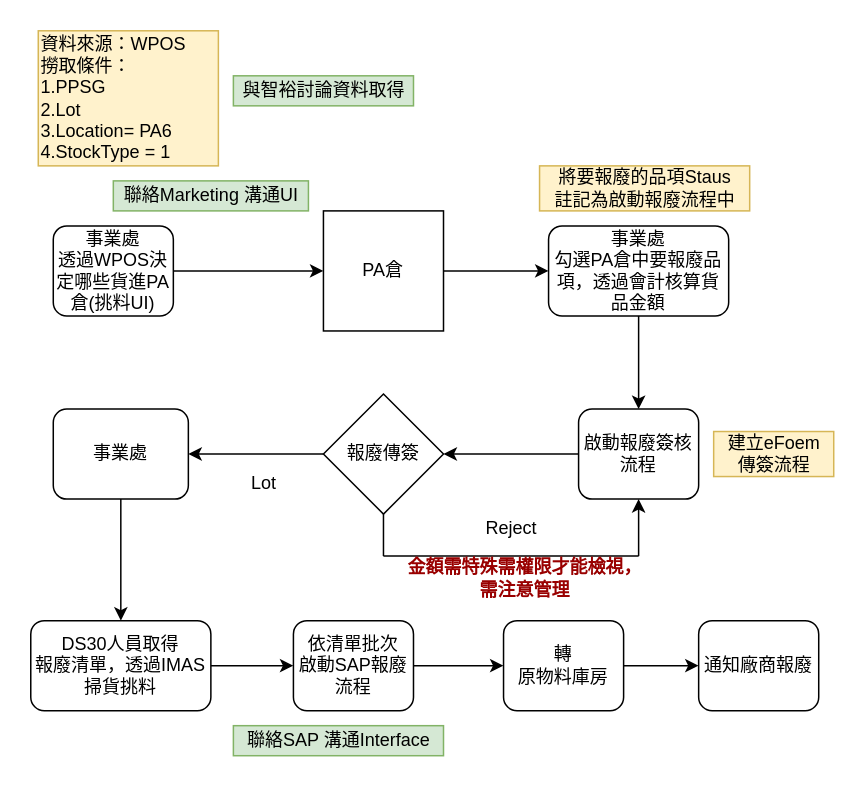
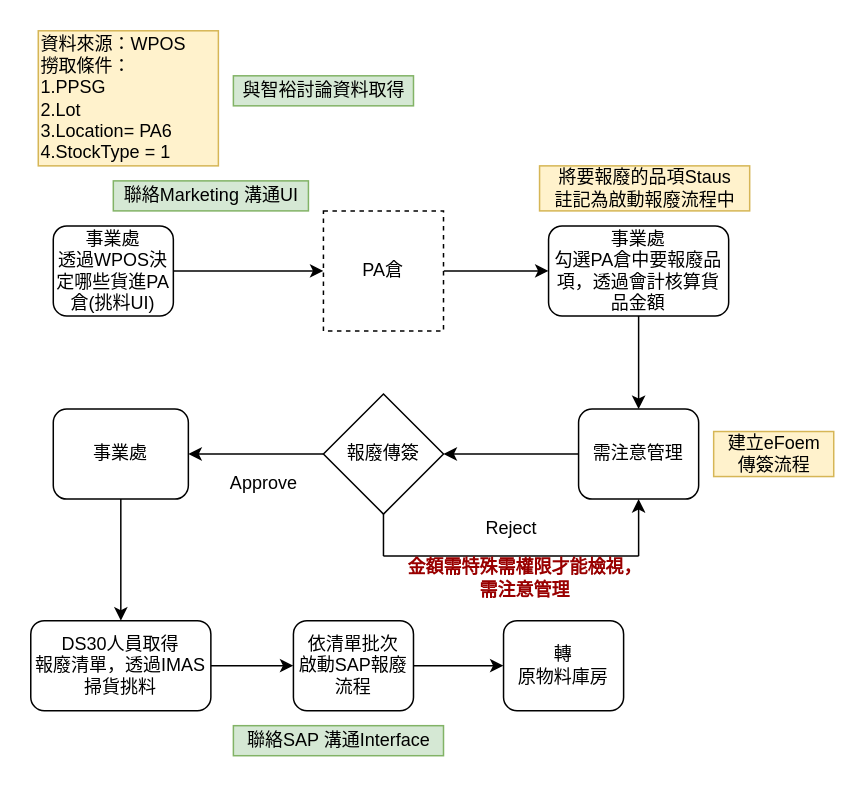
node "PA倉": style solid -> dashed
node "啟動報廢簽核流程": label "啟動報廢簽核流程" -> "需注意管理"
node "Lot": label "Lot" -> "Approve"
edge "轉 原物料庫房" -> "通知廠商報廢": removed
node "通知廠商報廢": removed
